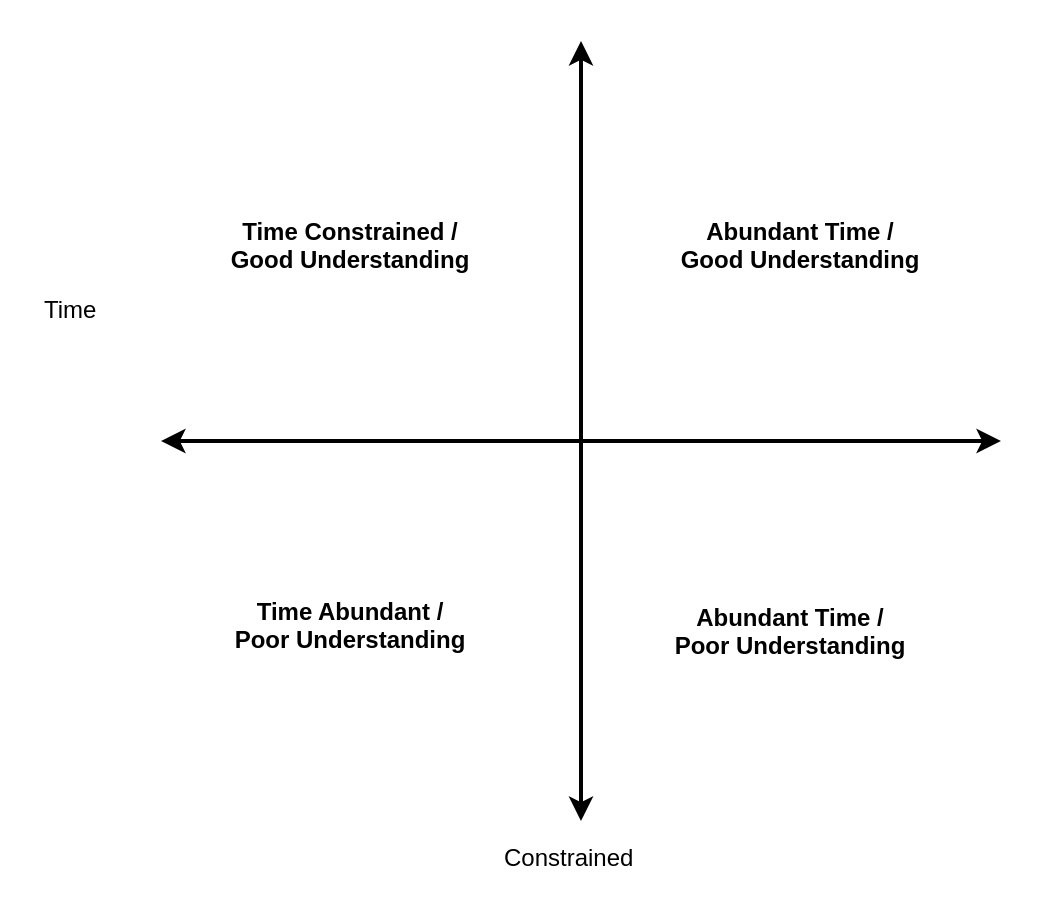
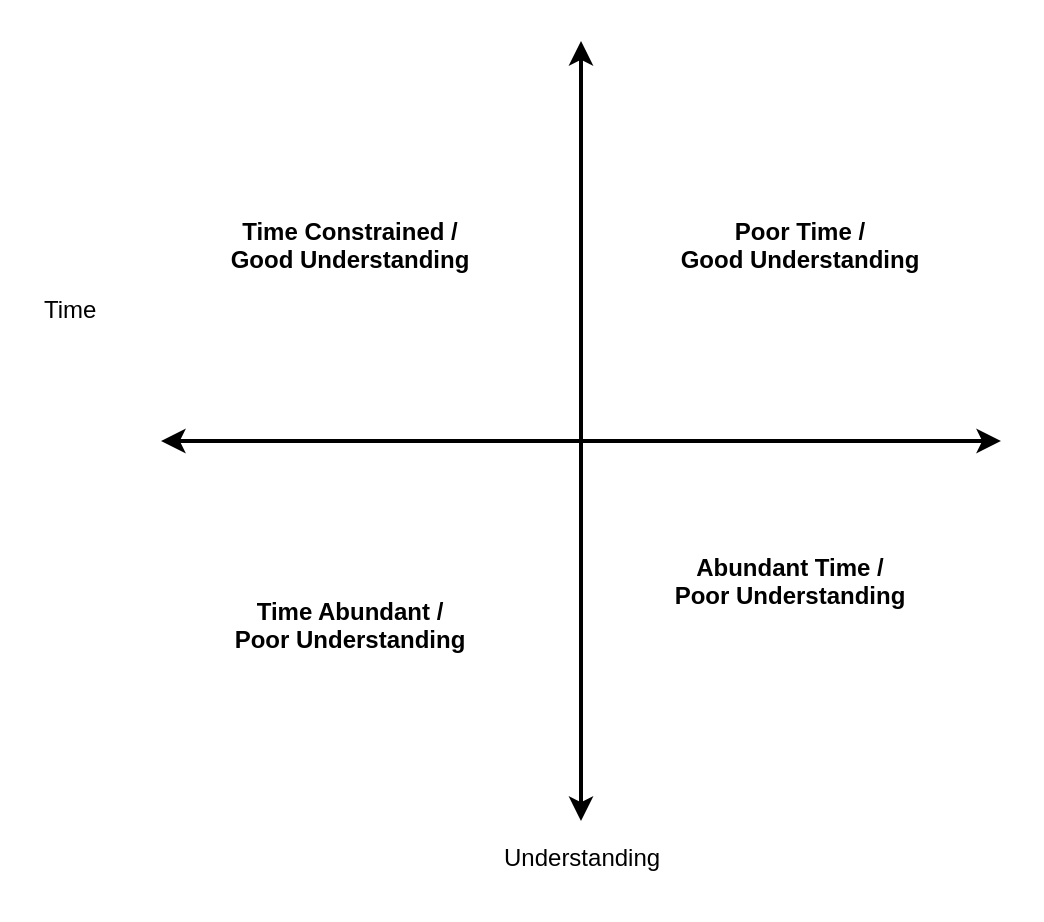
node "Abundant Time / Good Understanding": label "Abundant Time / Good Understanding" -> "Poor Time / Good Understanding"
node "Abundant Time / Poor Understanding": moved (791, 661) -> (791, 611)
node "Constrained": label "Constrained" -> "Understanding"
